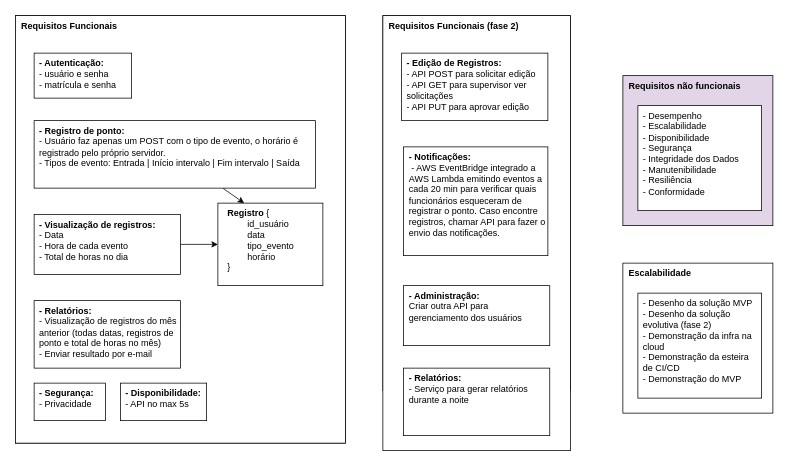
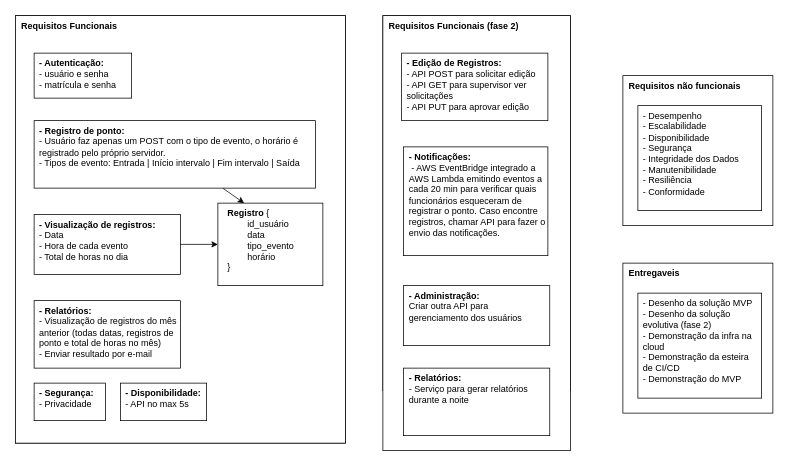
node "Requisitos não funcionais": fillcolor #e1d5e7 -> #ffffff
node "Escalabilidade": label "Escalabilidade" -> "Entregaveis"
